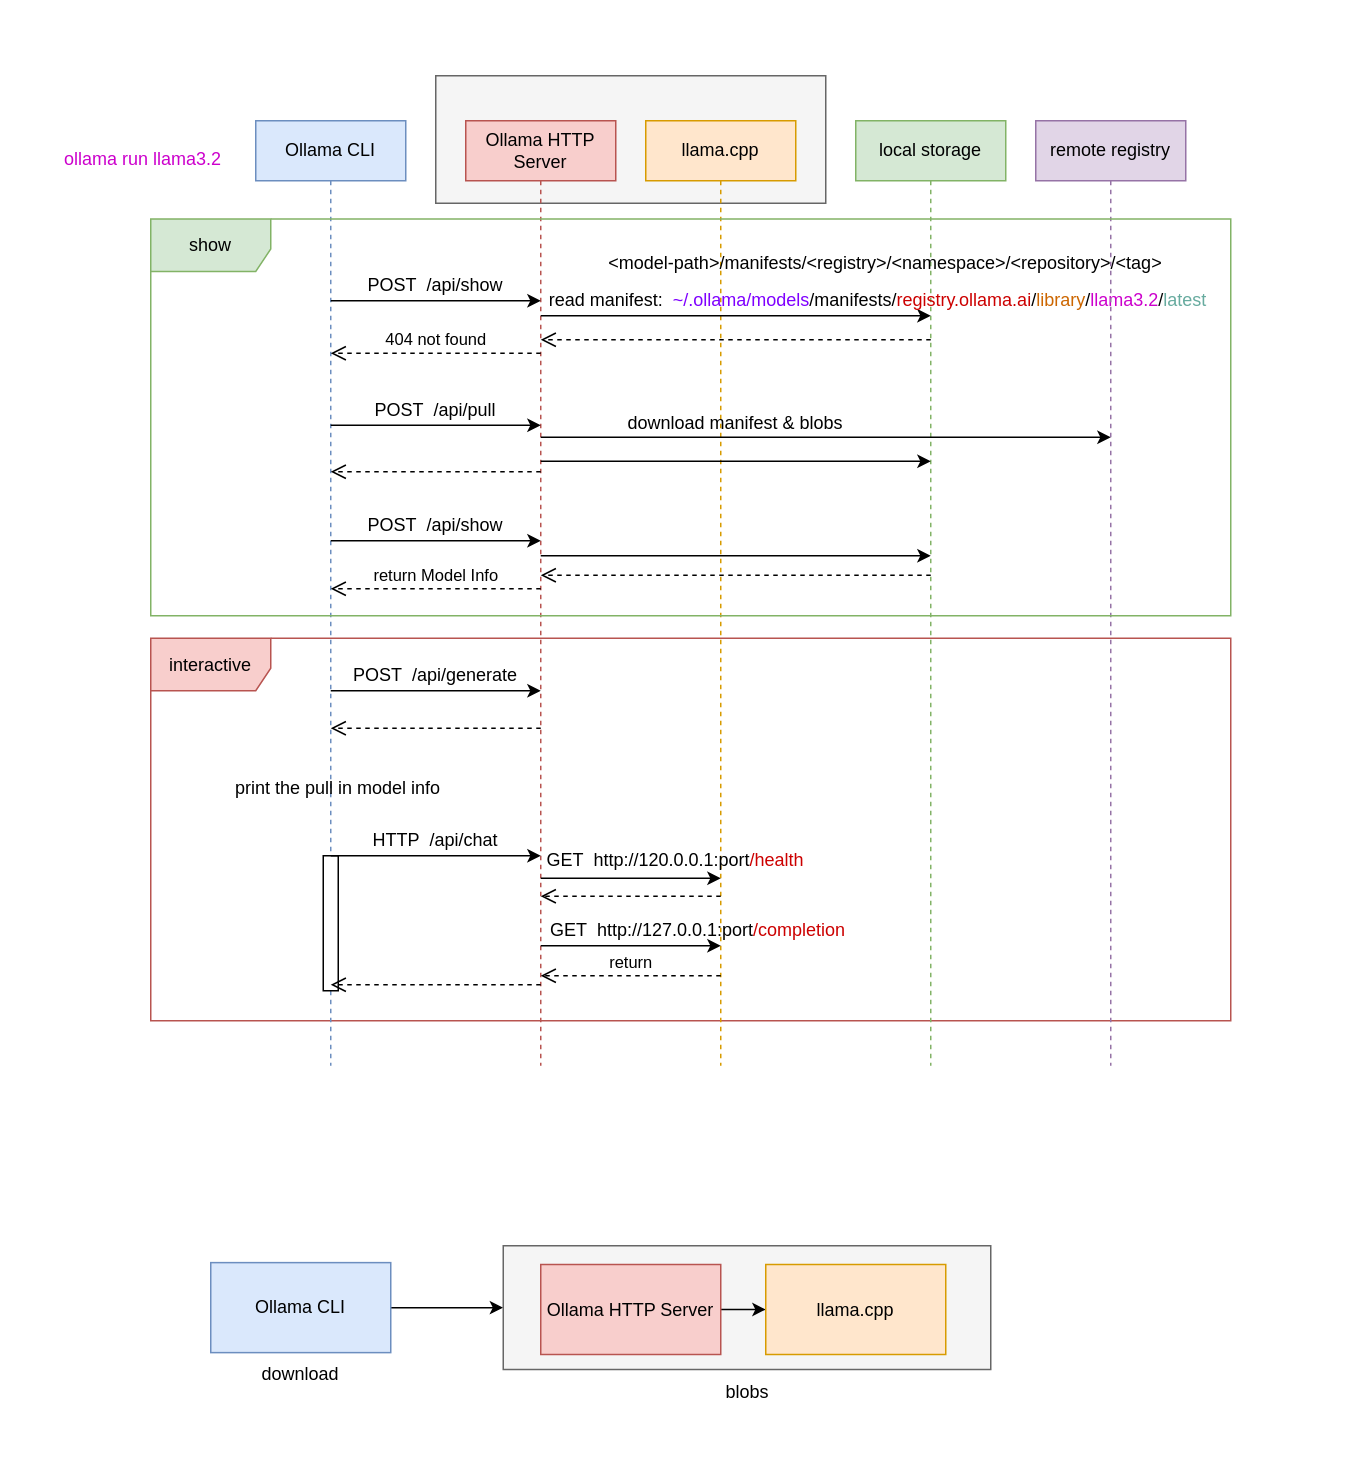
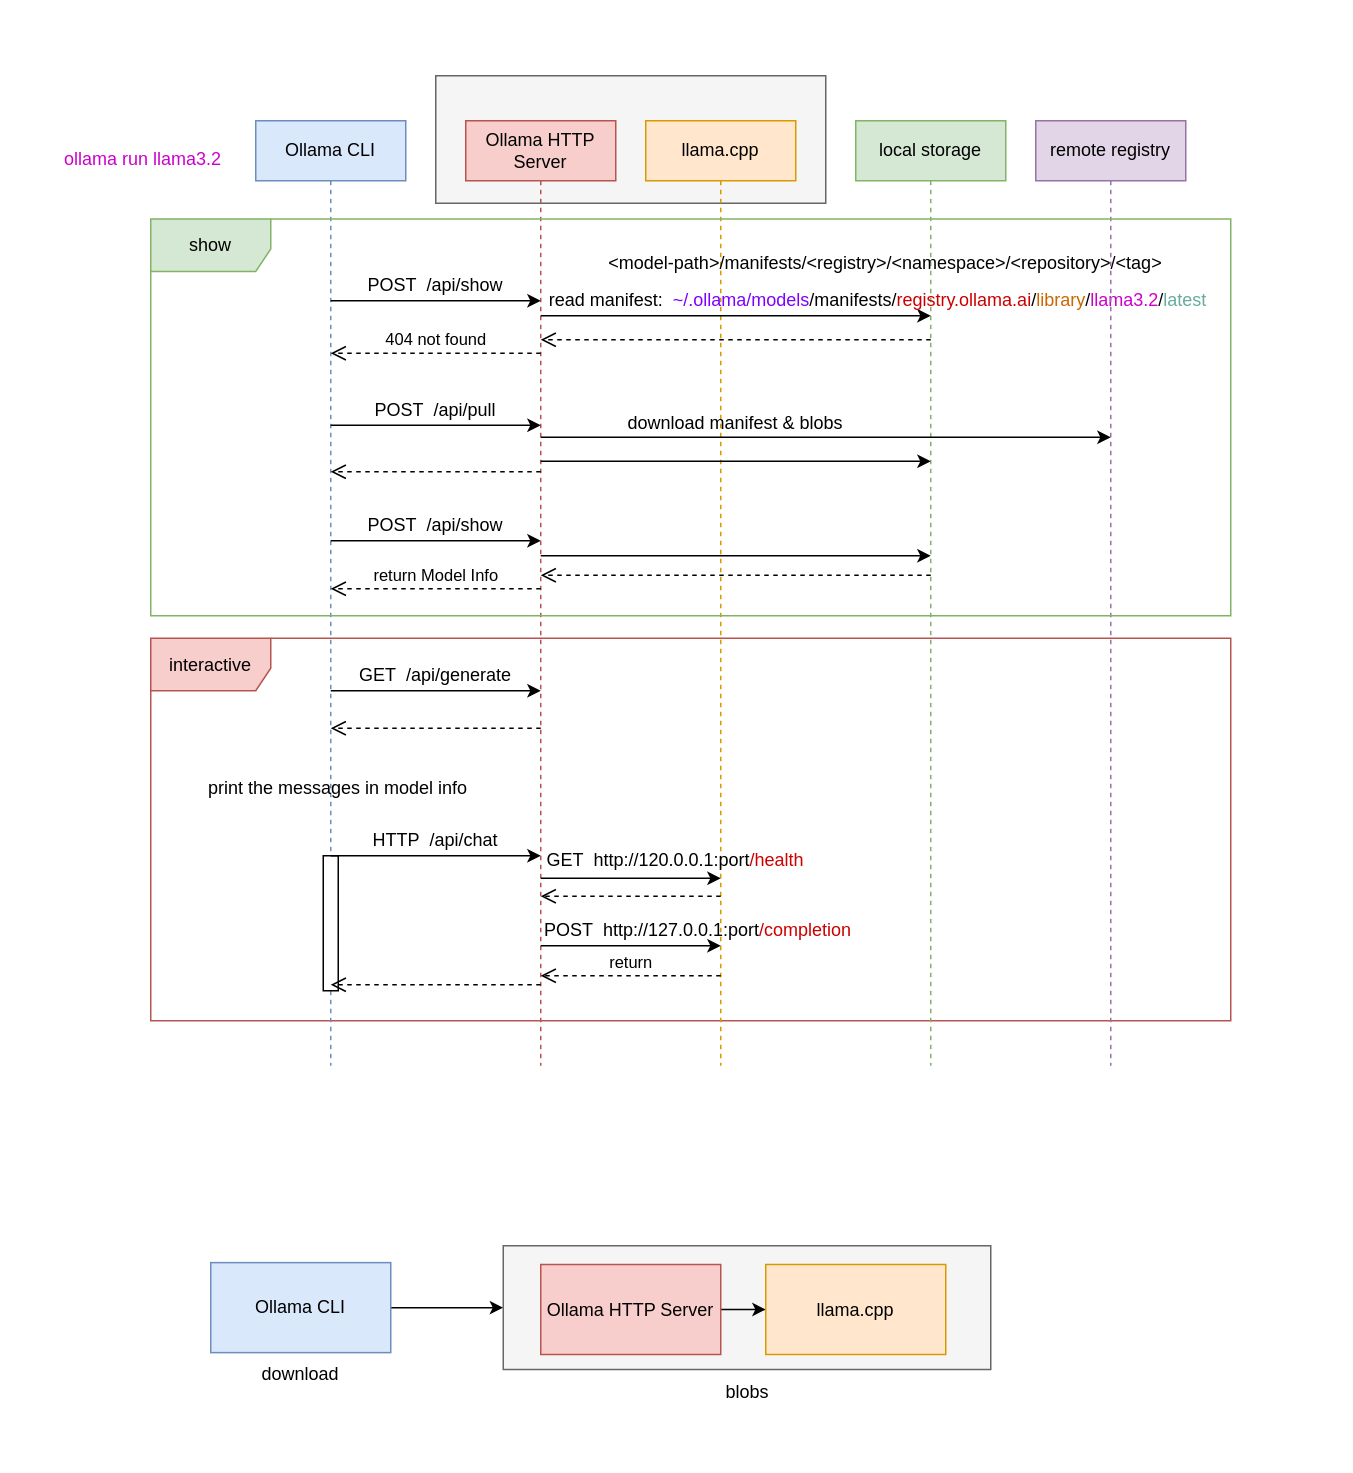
node "POST /api/generate": label "POST /api/generate" -> "GET /api/generate"
node "print the pull in model info": label "print the pull in model info" -> "print the messages in model info"
node "GET http://127.0.0.1:port/completion": label "GET http://127.0.0.1:port/completion" -> "POST http://127.0.0.1:port/completion"
